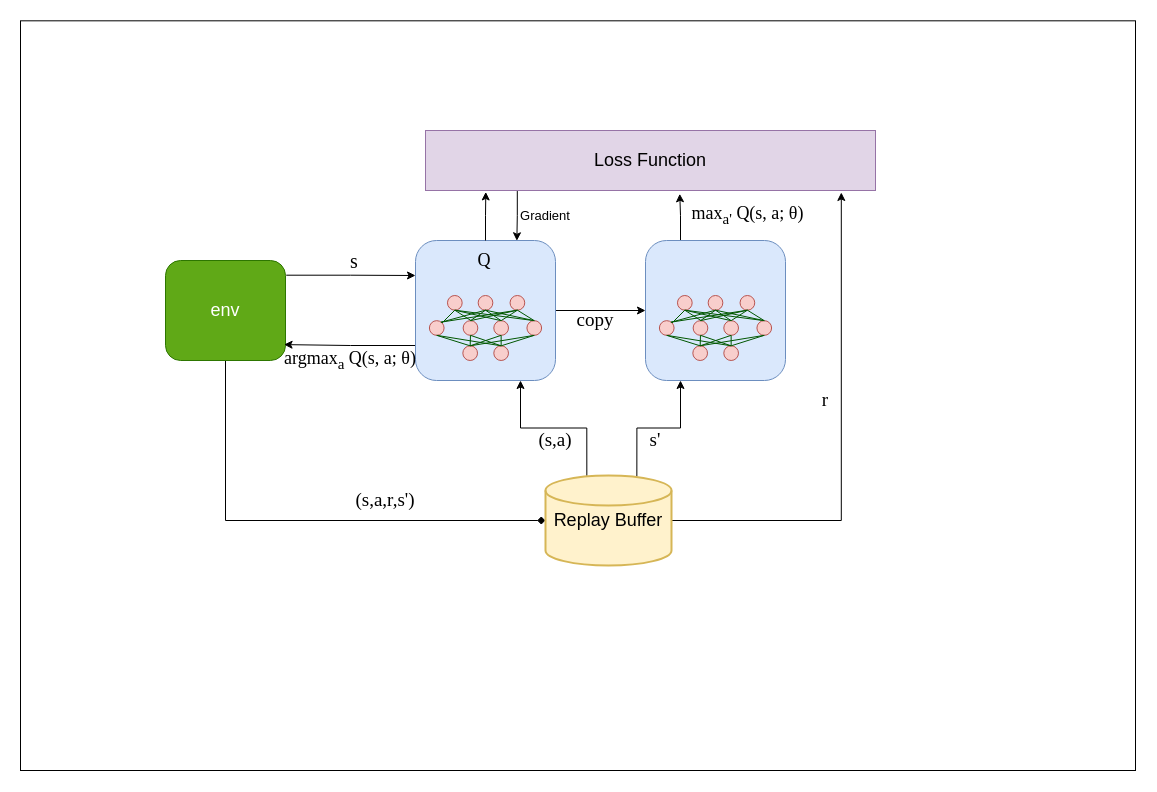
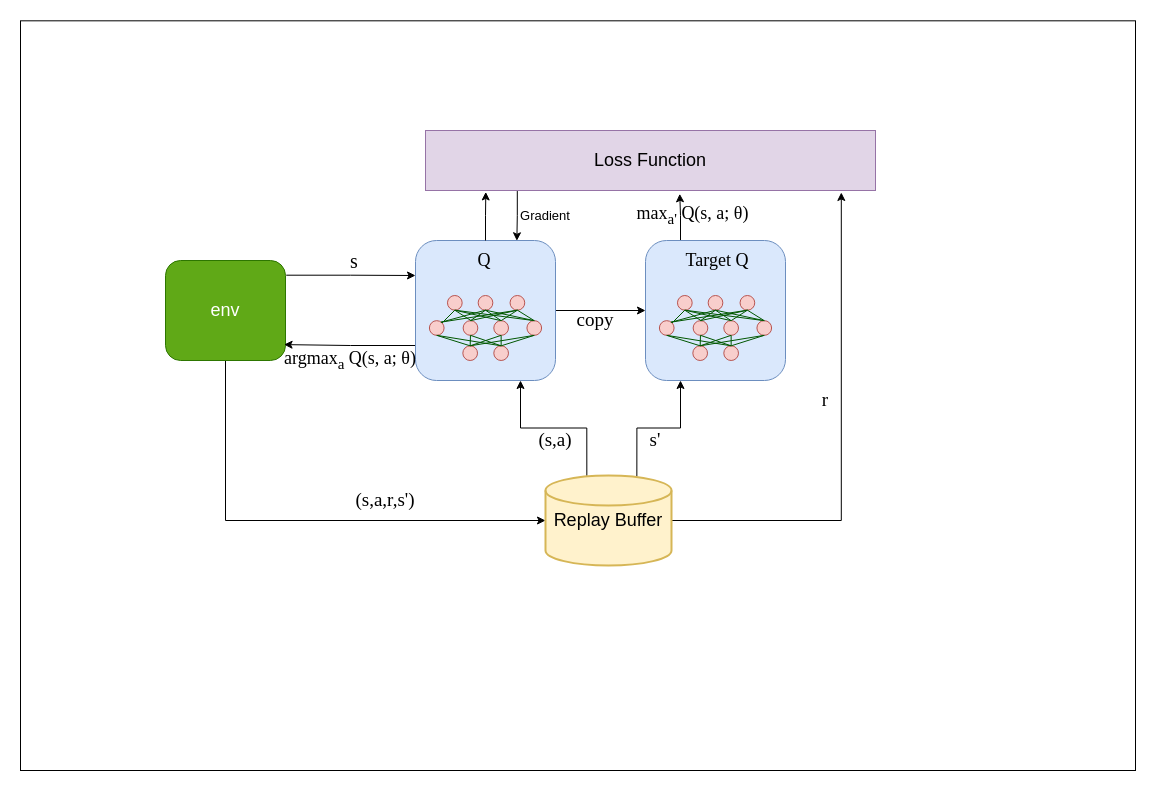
node "maxa' Q(s, a; θ)": moved (747, 216) -> (692, 216)
node "Target Q": added
edge "env" -> "Replay Buffer": arrowhead diamond -> classic
